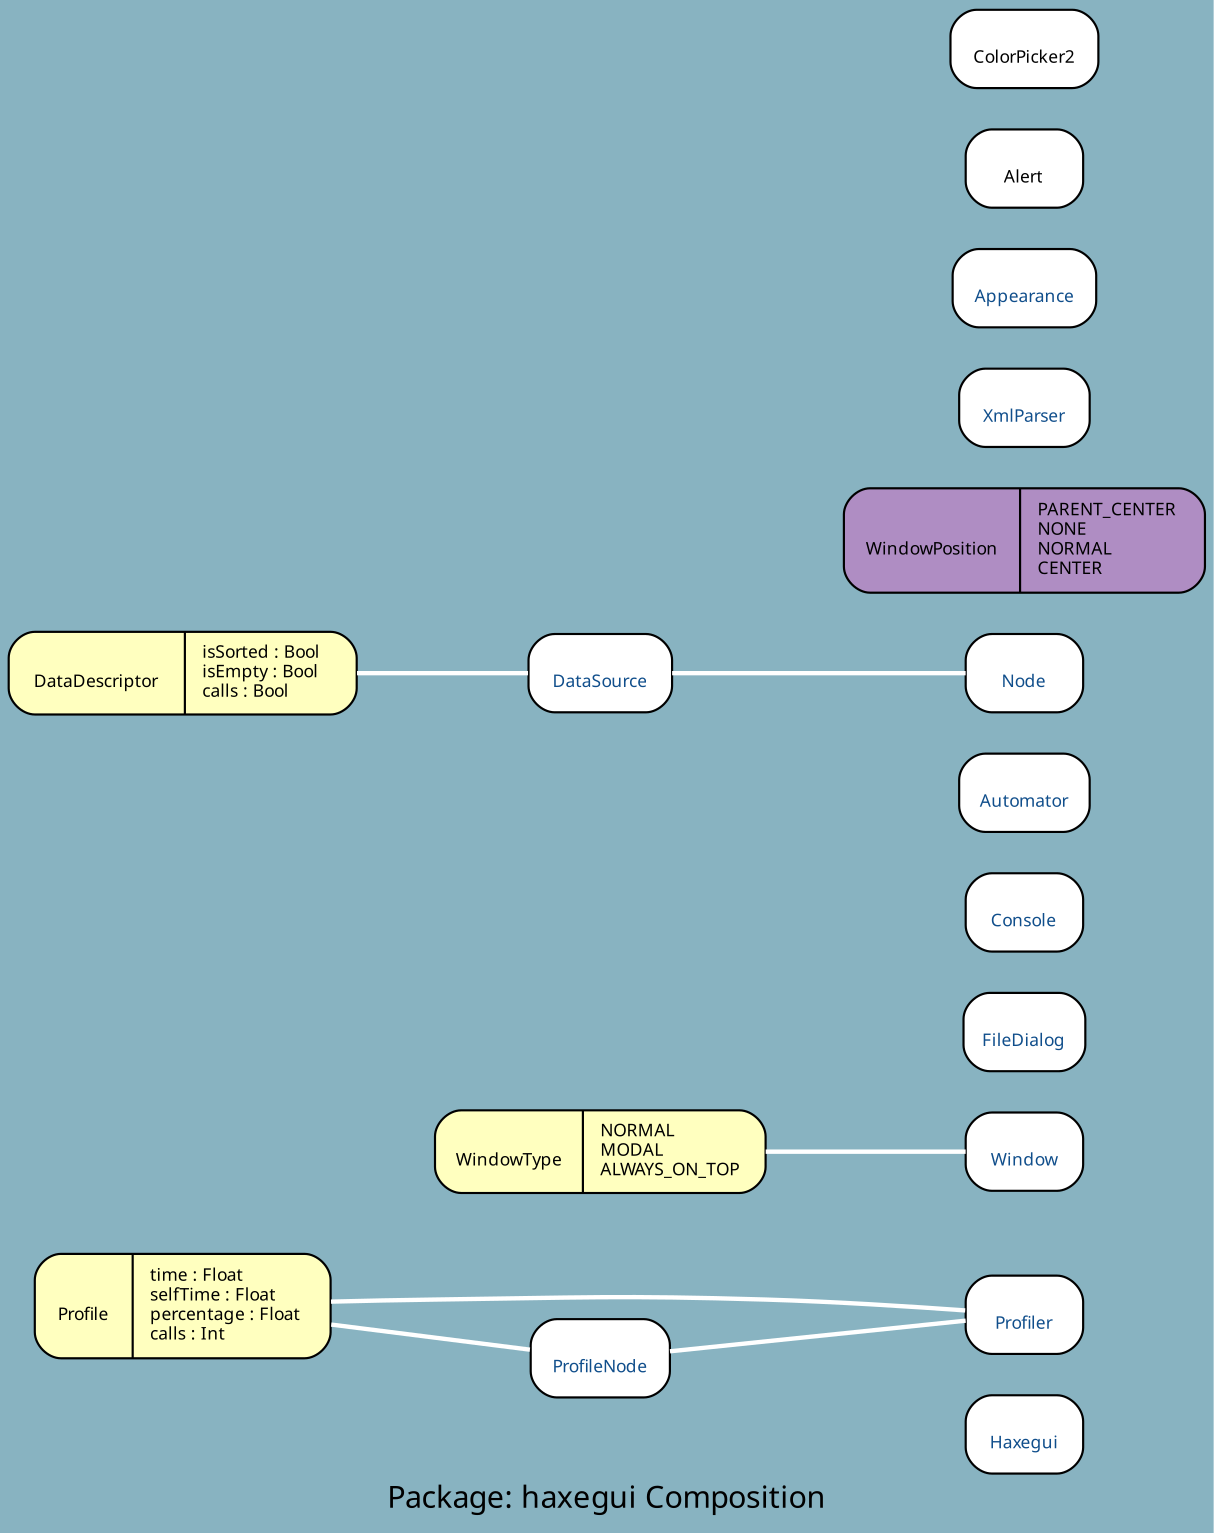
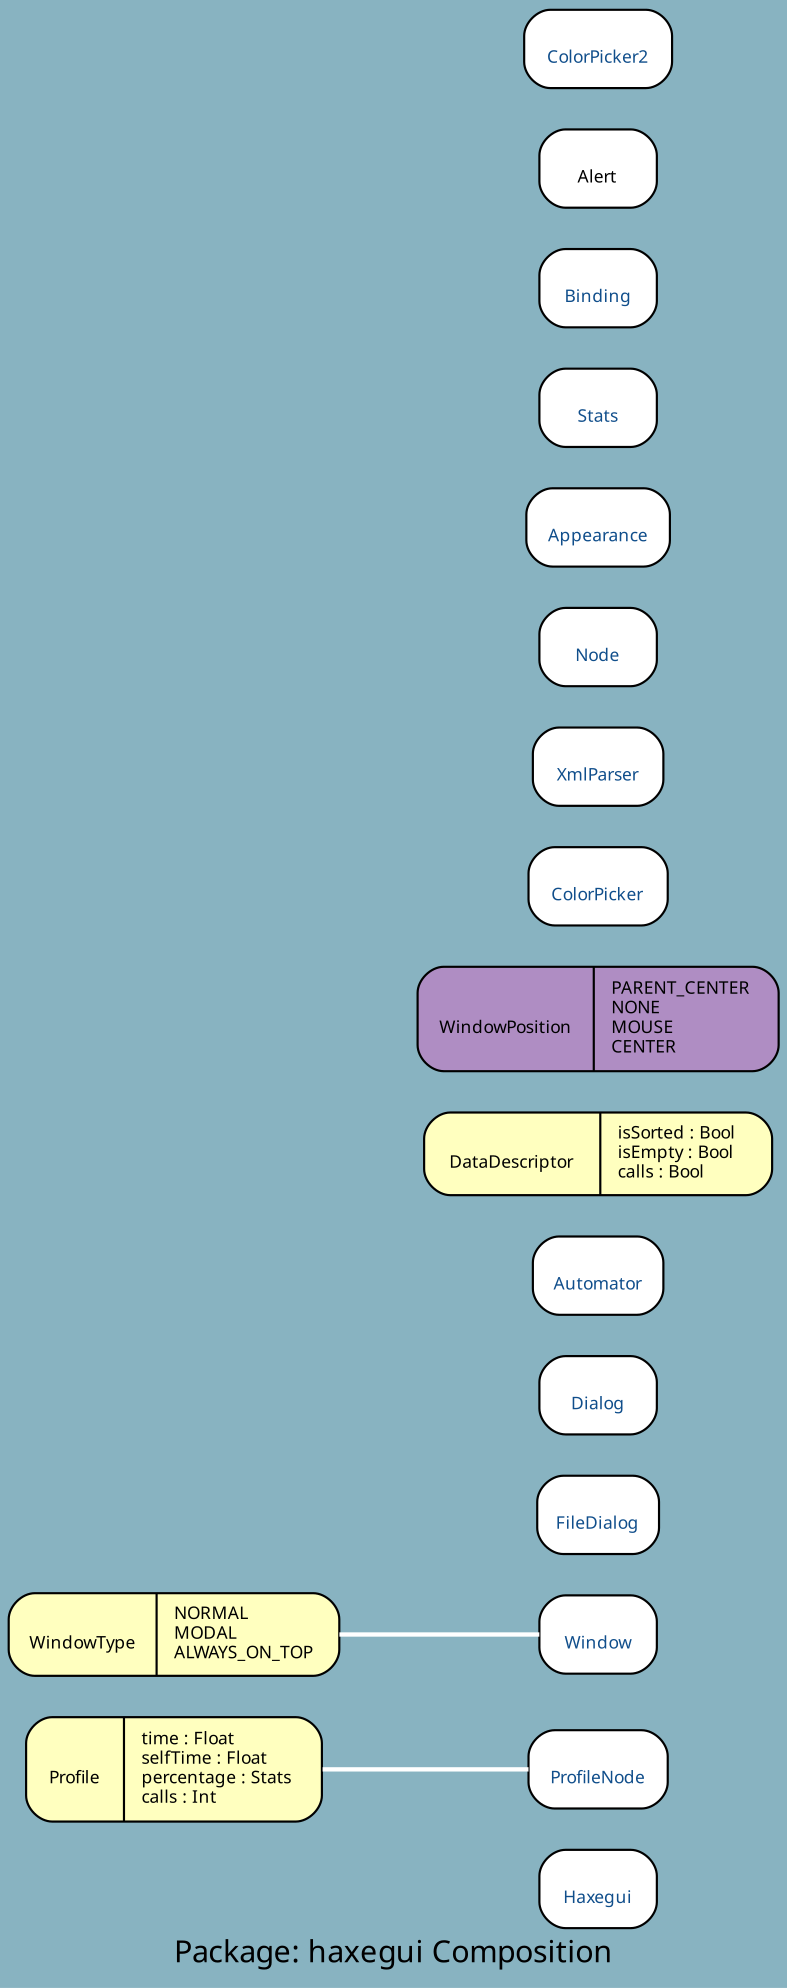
node "ColorPicker2": fontcolor black -> #104e8b
node "Binding": added
node "Stats": added
node "WindowPosition": text "NORMAL" -> "MOUSE"
node "DataSource": removed
node "ColorPicker": added
node "Console": removed
node "Profile": text "percentage : Float" -> "percentage : Stats"
node "Profiler": removed
node "Dialog": added
